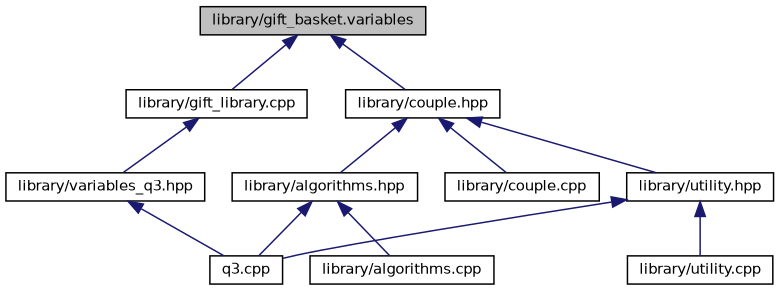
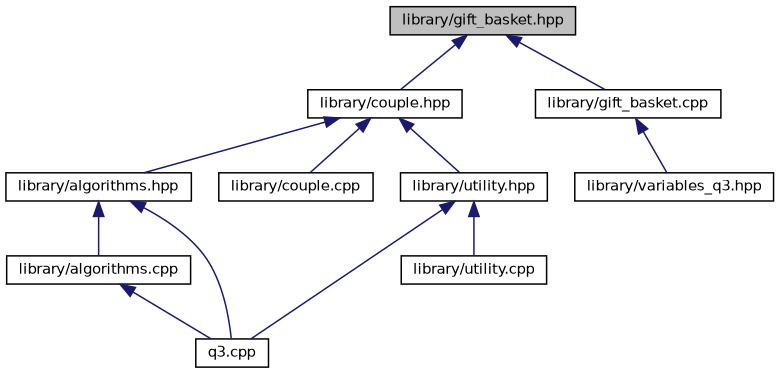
node "library/gift_basket.variables": label "library/gift_basket.variables" -> "library/gift_basket.hpp"
node "library/gift_library.cpp": label "library/gift_library.cpp" -> "library/gift_basket.cpp"
edge "q3.cpp" -> "library/variables_q3.hpp": now "q3.cpp" -> "library/algorithms.cpp"
